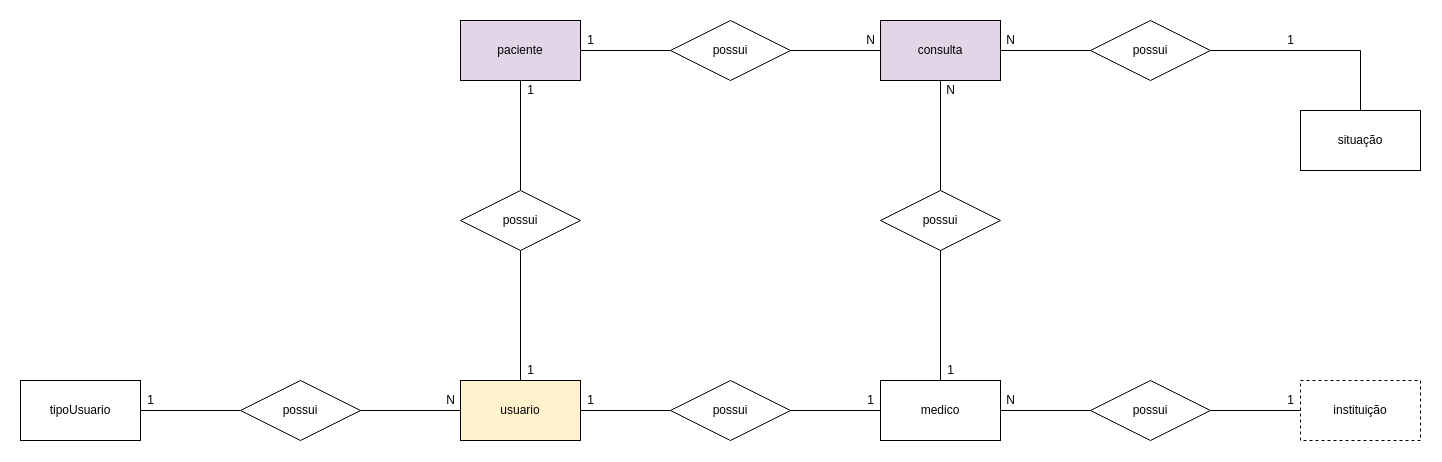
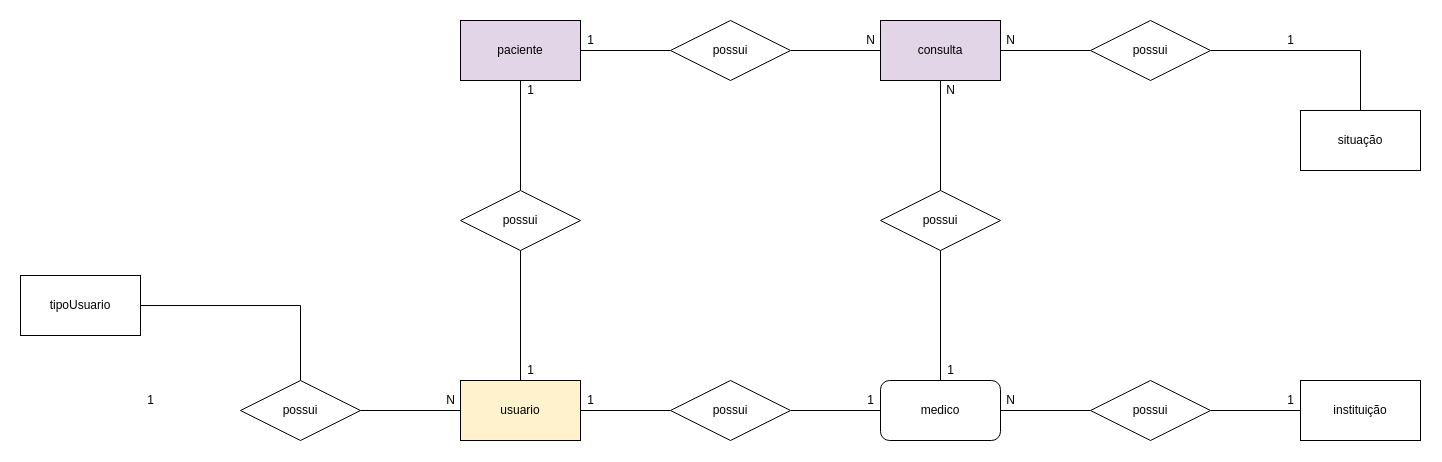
node "tipoUsuario": moved (81, 411) -> (81, 306)
node "medico": shape rectangle -> rounded rectangle
node "instituição": style dashed -> solid
